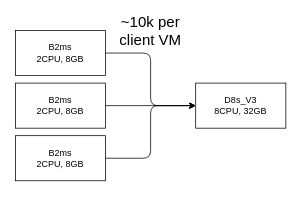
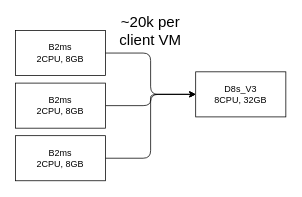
node "~10k per client VM": label "~10k per client VM" -> "~20k per client VM"
node "D8s_V3 8CPU, 32GB": moved (240, 105) -> (240, 94)
